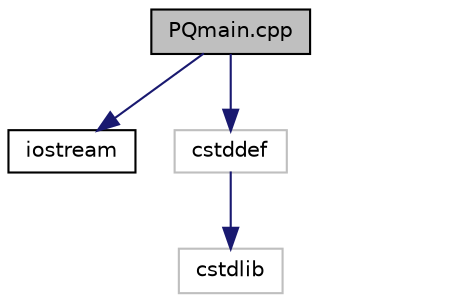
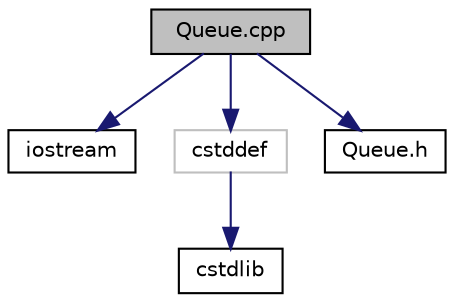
node "PQmain.cpp": label "PQmain.cpp" -> "Queue.cpp"
node "Queue.h": added
node "cstdlib": color grey75 -> black
